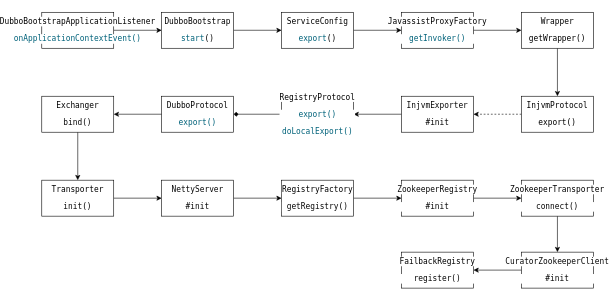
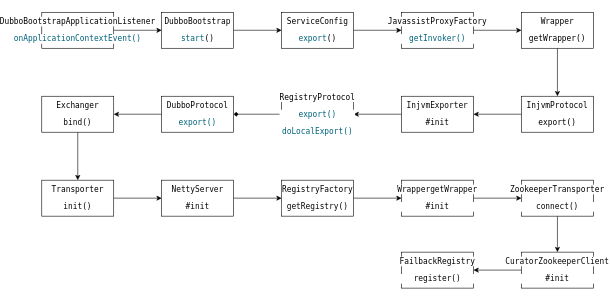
edge "InjvmProtocolexport()" -> "InjvmExporter#init": style dashed -> solid
node "ZookeeperRegistry#init": label "ZookeeperRegistry#init" -> "WrappergetWrapper#init"
